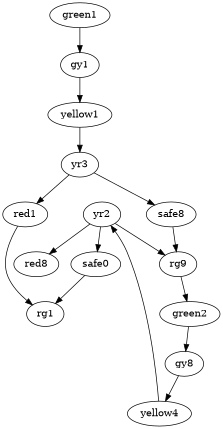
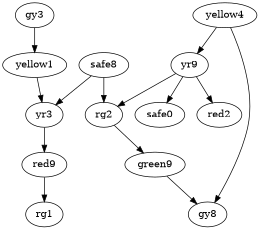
node "green1": removed
node "gy1": label "gy1" -> "gy3"
edge "yr3" -> "safe8": reversed
node "red1": label "red1" -> "red9"
node "yr2": label "yr2" -> "yr9"
node "red8": label "red8" -> "red2"
node "rg9": label "rg9" -> "rg2"
edge "safe0" -> "rg1": removed
node "green2": label "green2" -> "green9"
edge "gy8" -> "yellow4": reversed
